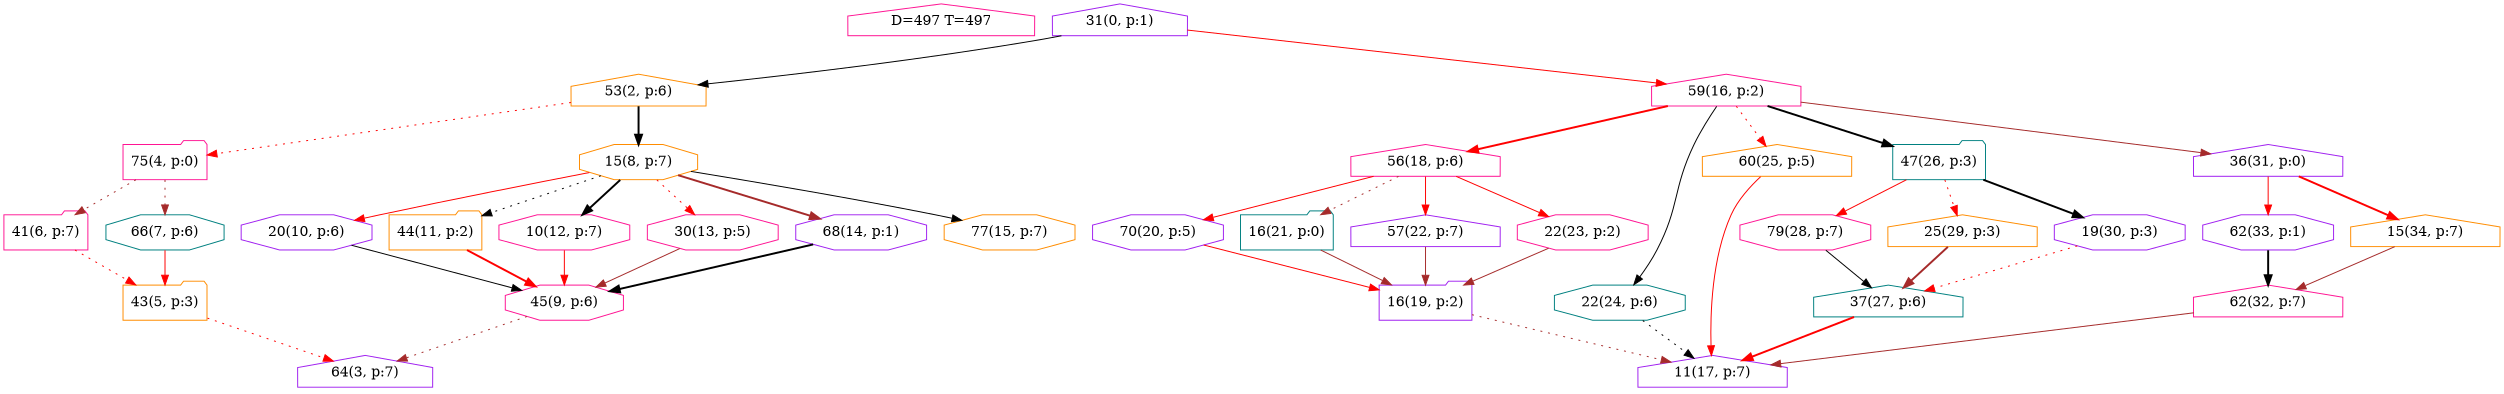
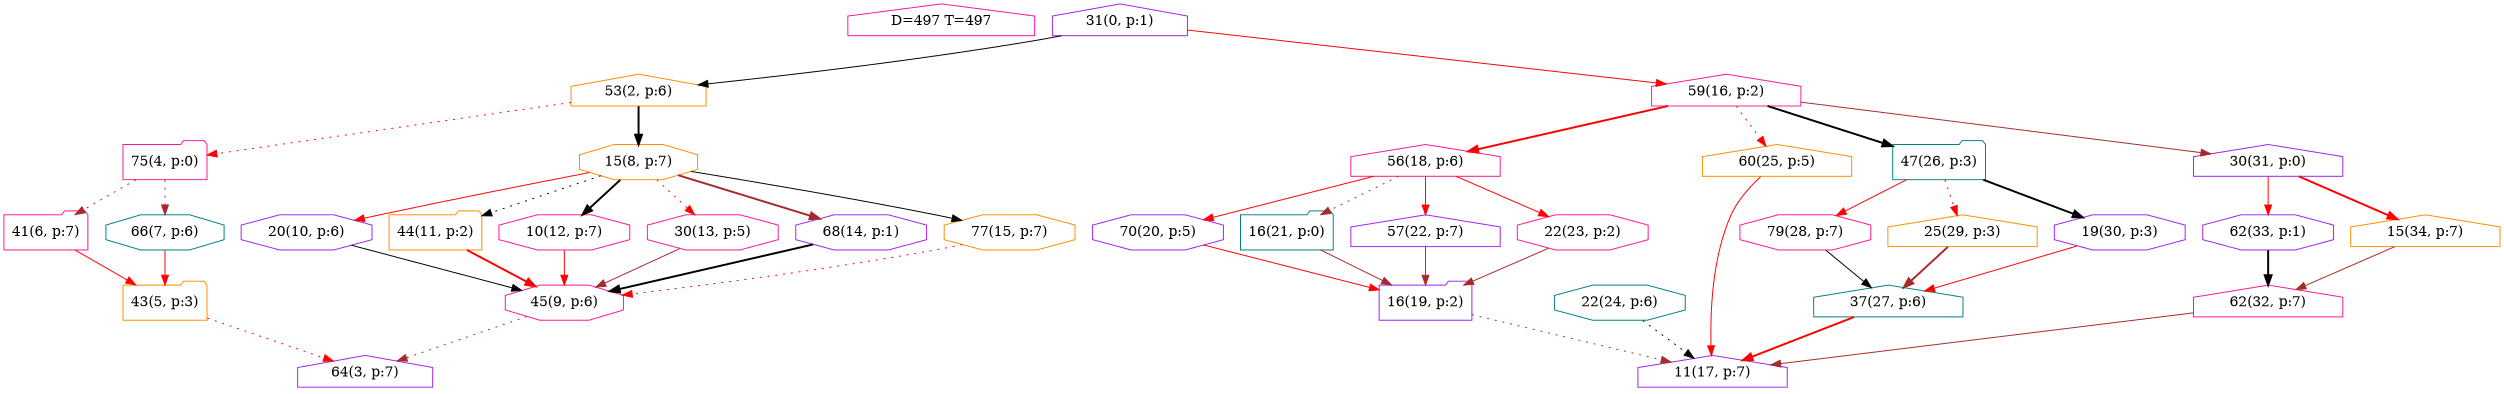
node "36(31, p:0)": label "36(31, p:0)" -> "30(31, p:0)"
edge "59(16, p:2)" -> "22(24, p:6)": removed
edge "41(6, p:7)" -> "43(5, p:3)": style dotted -> solid
edge "19(30, p:3)" -> "37(27, p:6)": style dotted -> solid
edge "77(15, p:7)" -> "45(9, p:6)": added
